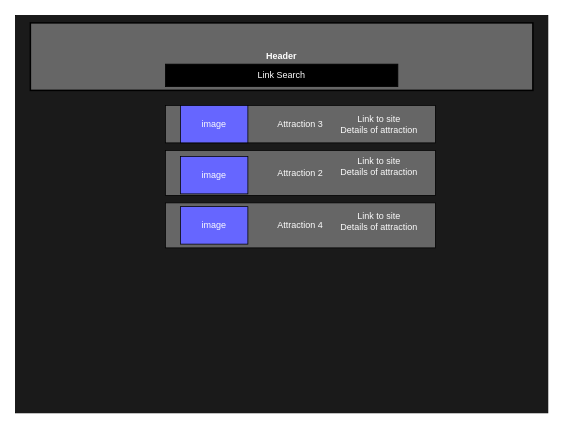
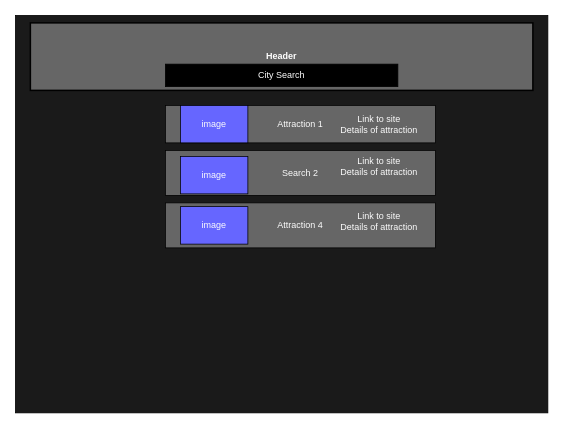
node "Link Search": label "Link Search" -> "City Search"
node "Attraction 3": label "Attraction 3" -> "Attraction 1"
node "Attraction 2": label "Attraction 2" -> "Search 2"
